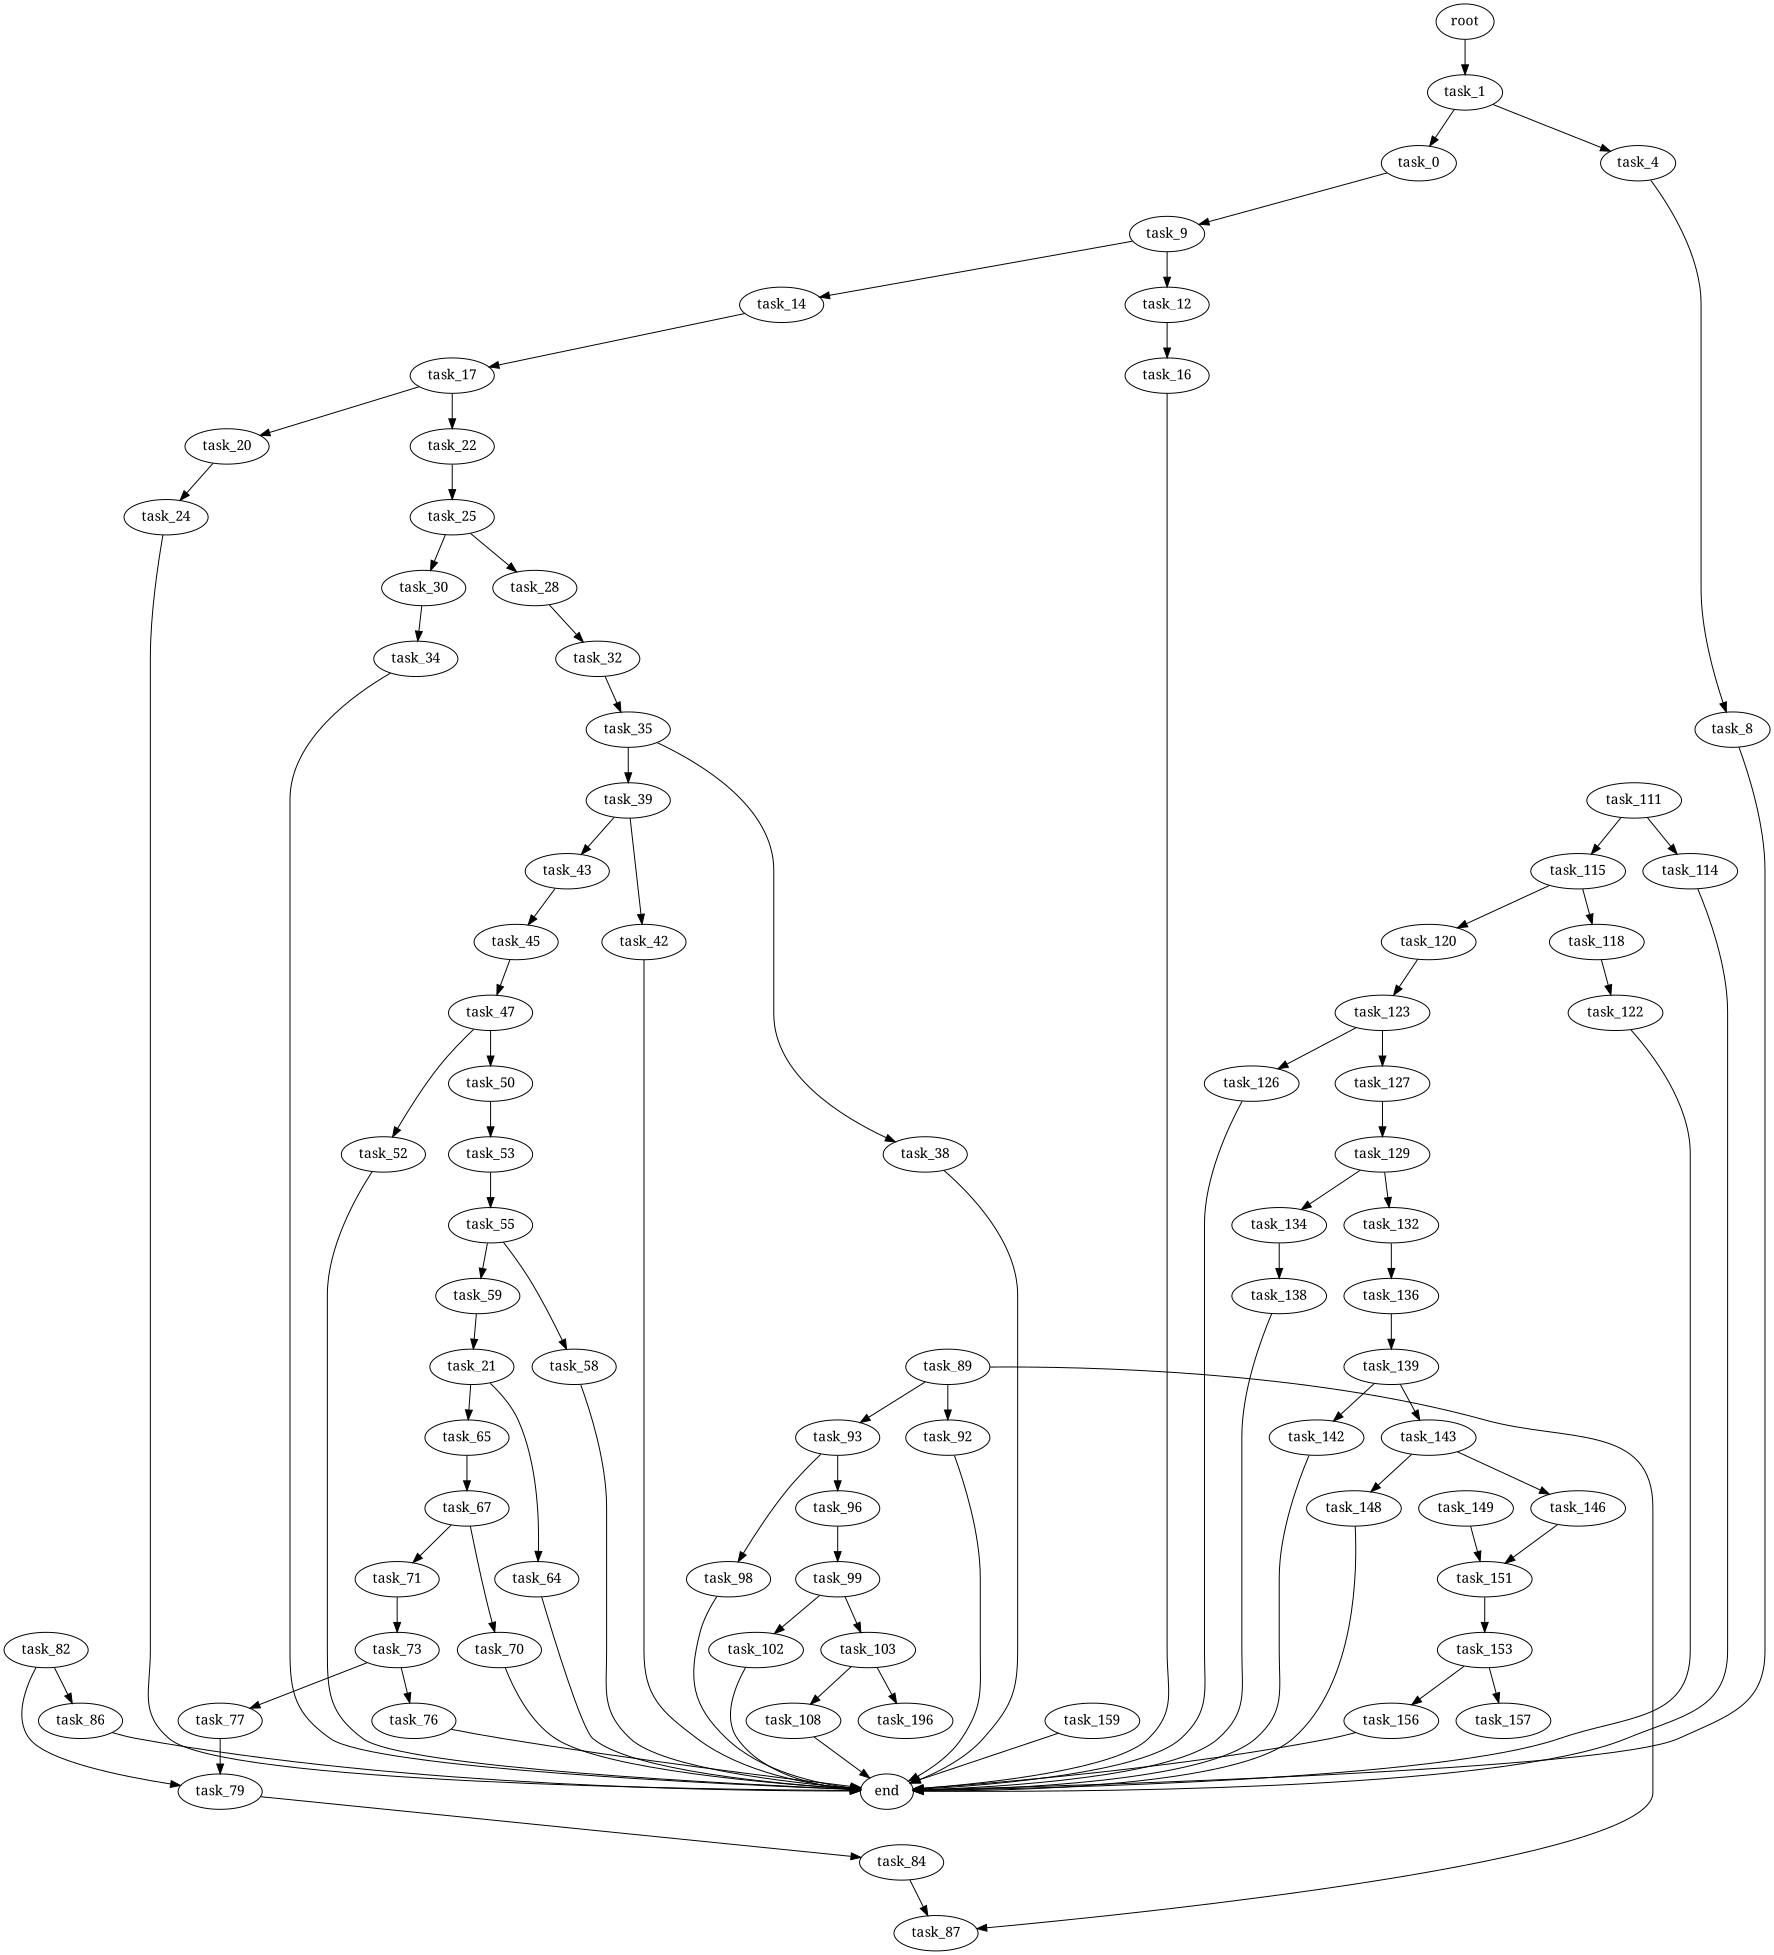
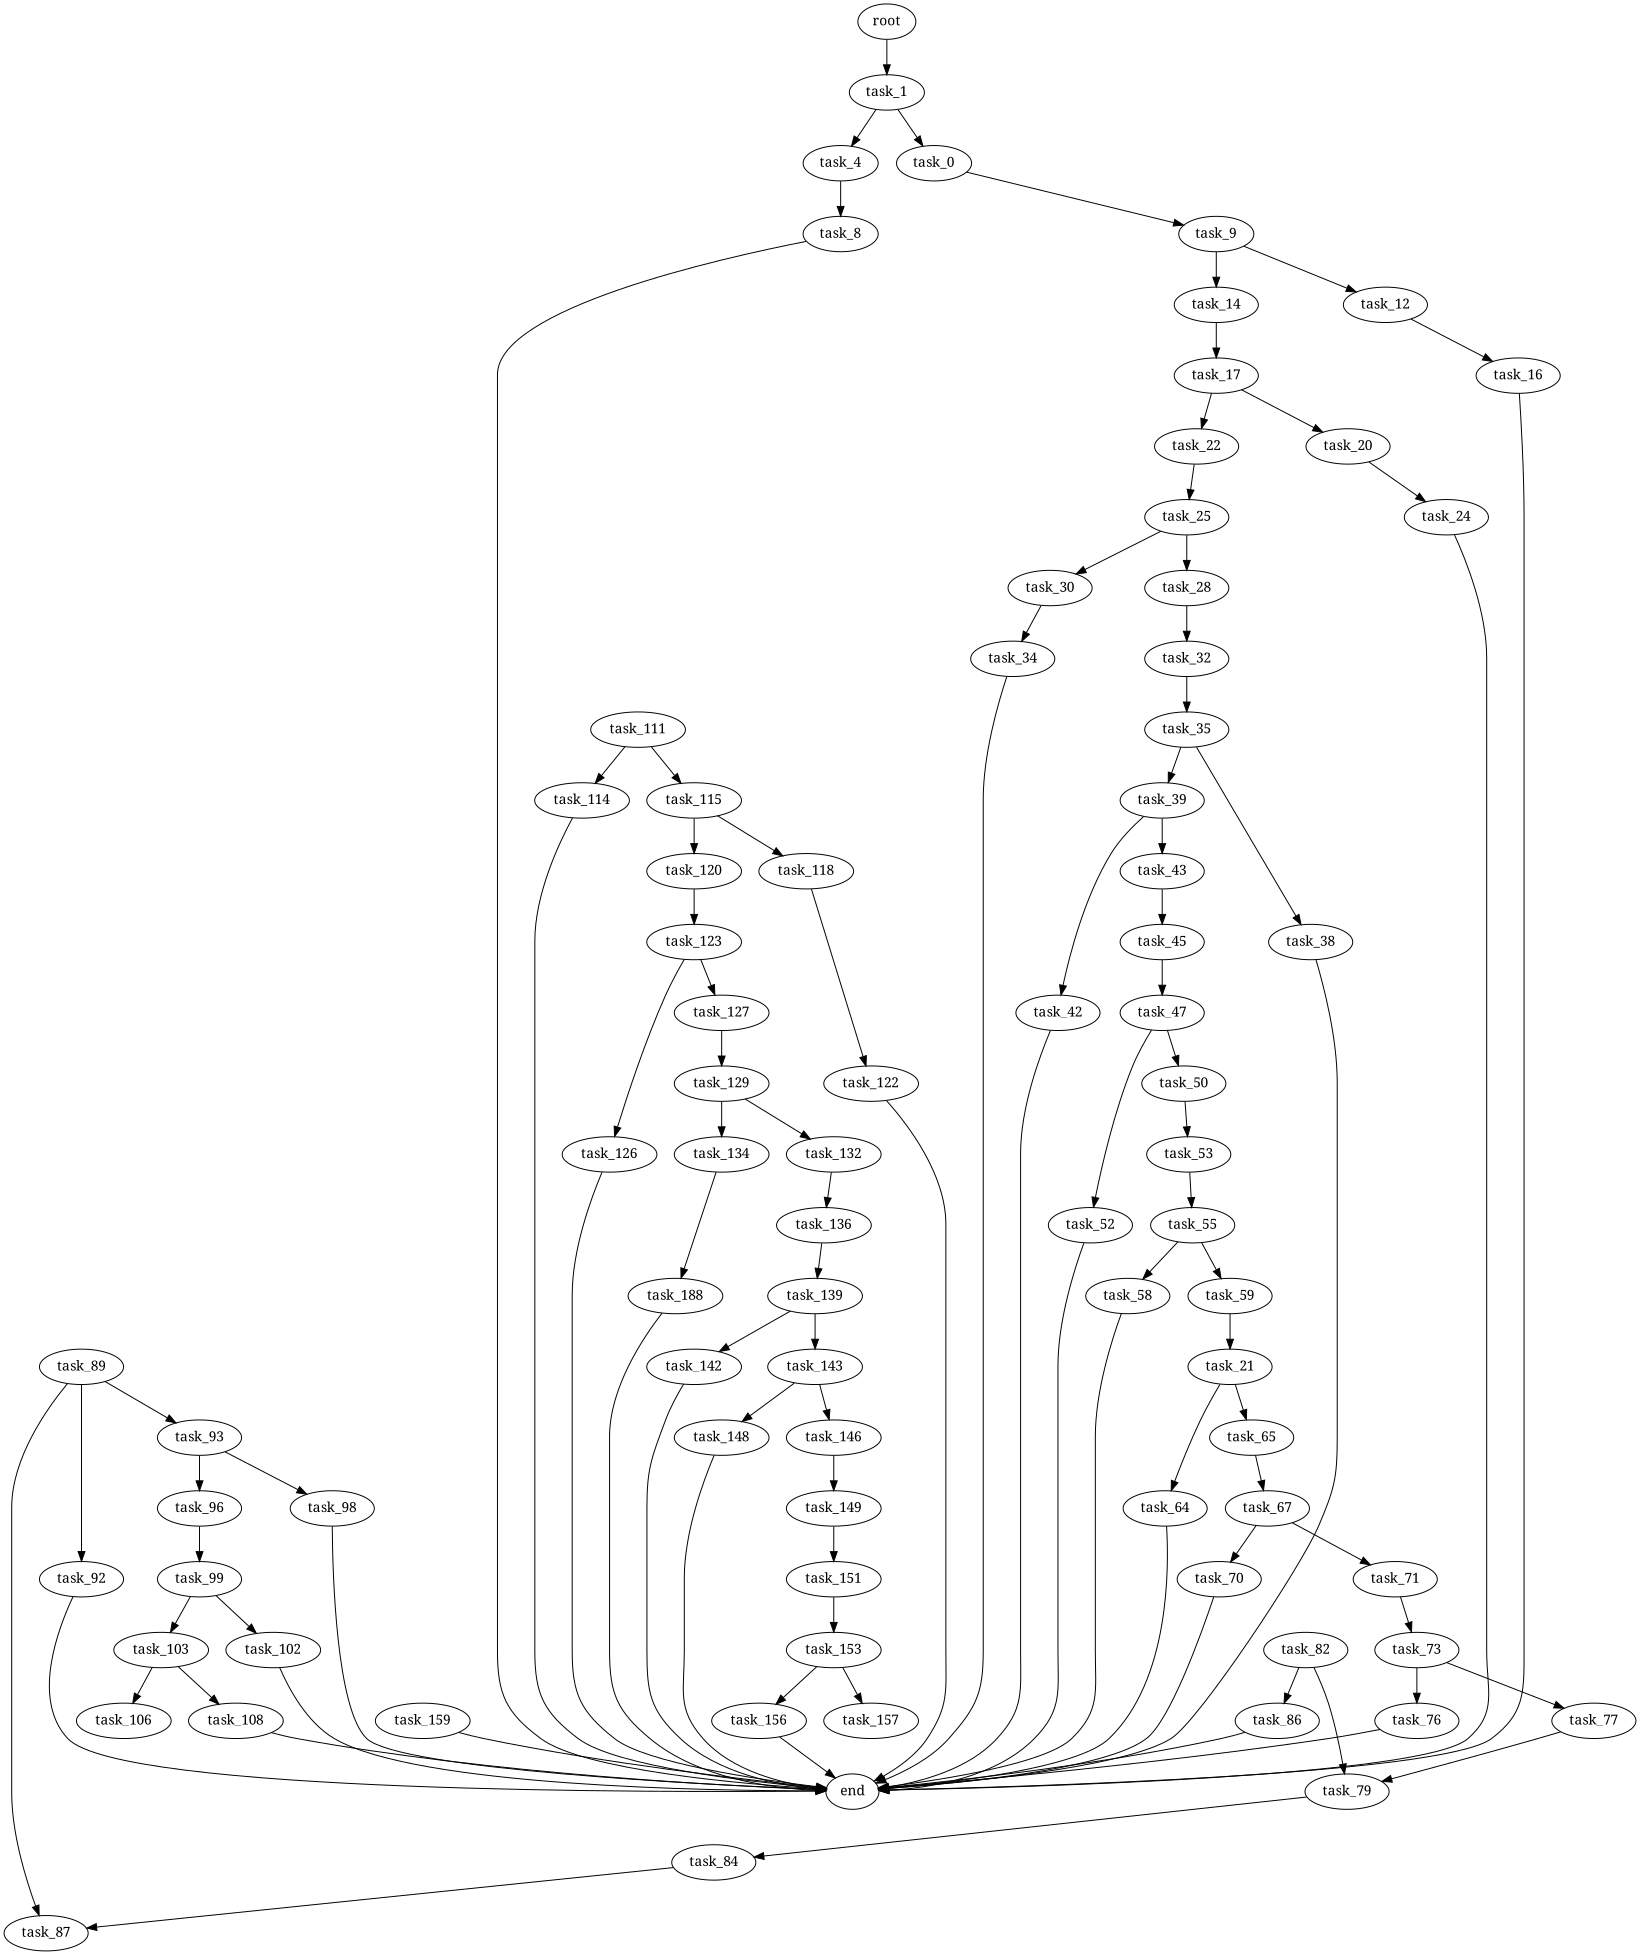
node "task_138": label "task_138" -> "task_188"
edge "task_146" -> "task_151": now "task_146" -> "task_149"
node "task_196": label "task_196" -> "task_106"
